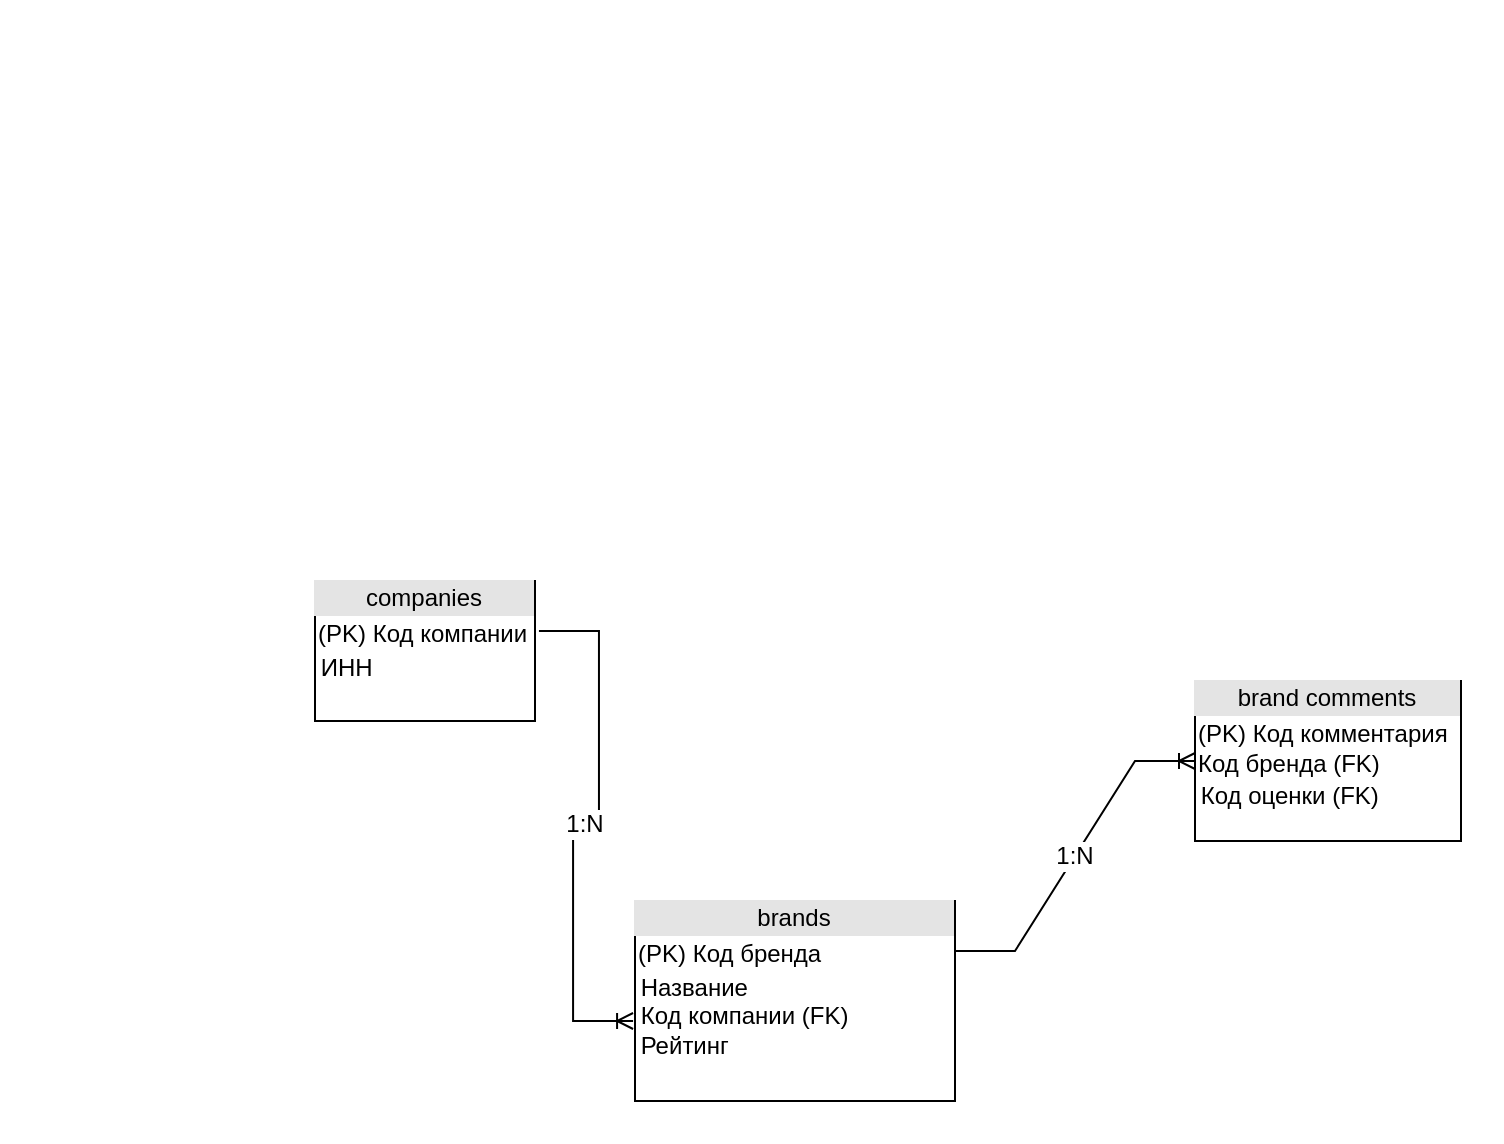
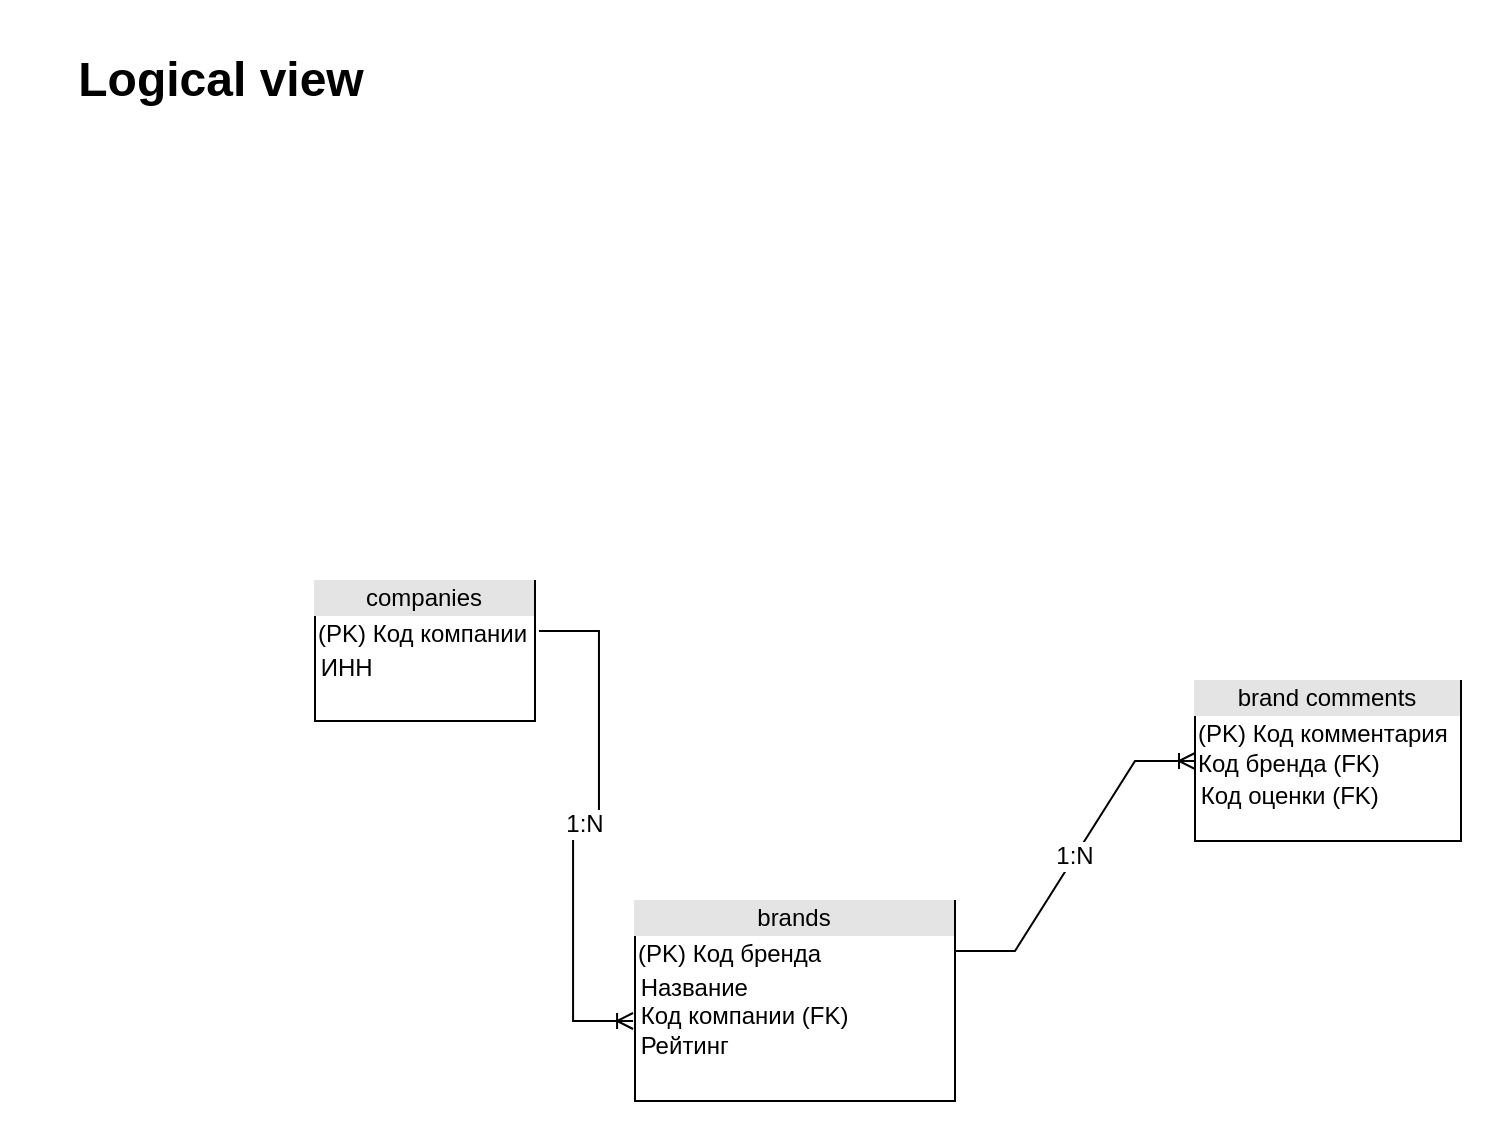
node "Logical view": added
